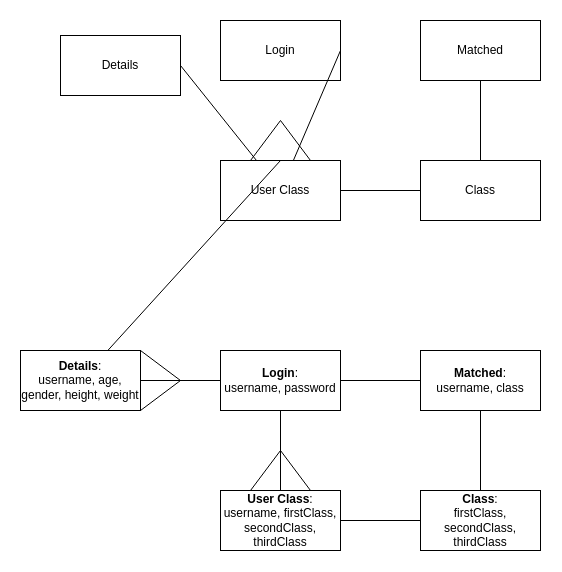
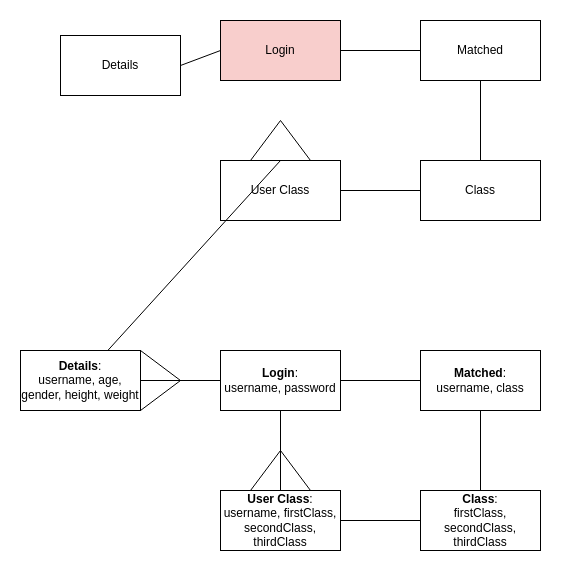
node "Login": fillcolor #ffffff -> #f8cecc
edge "Login" -- "User Class": now "Login" -- "Matched"
edge "Details" -- "User Class": now "Details" -- "Login"
